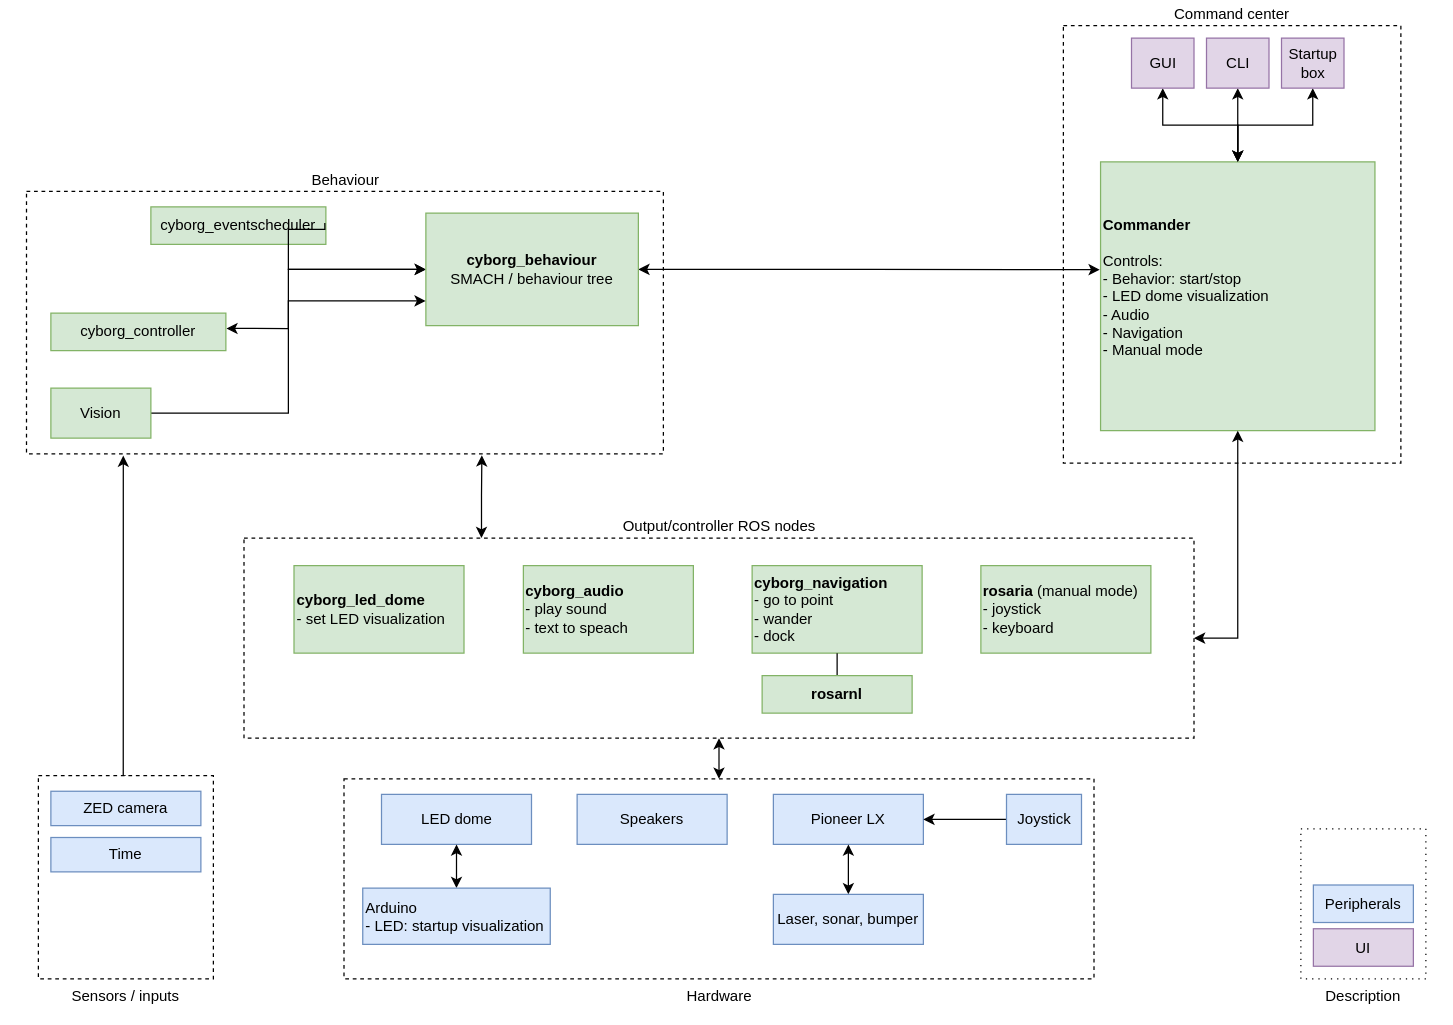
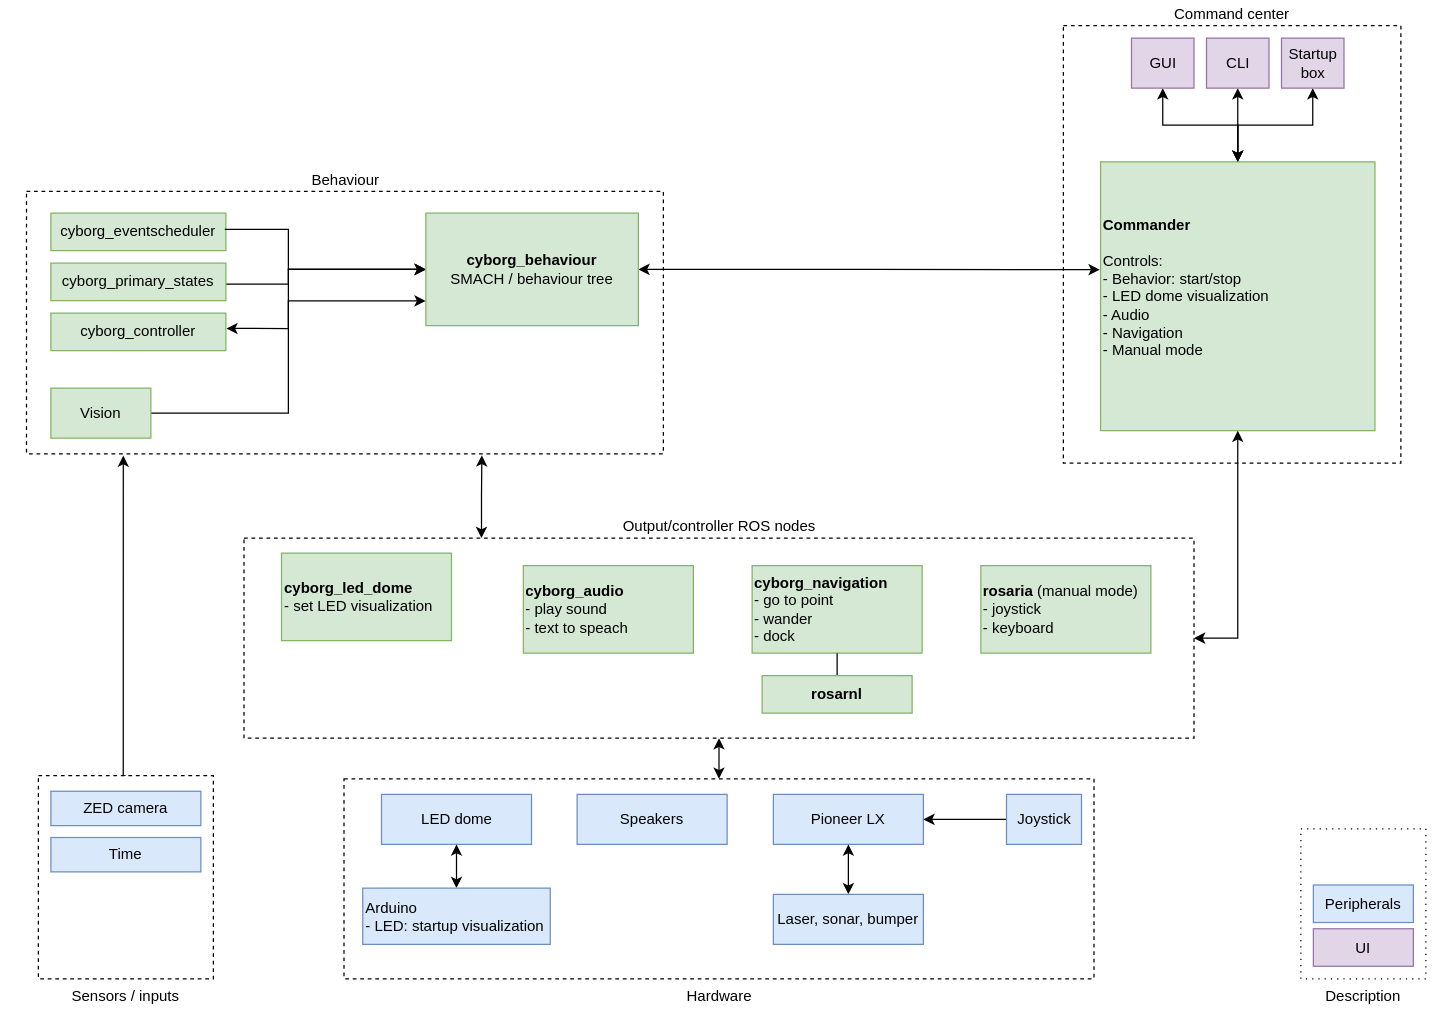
node "cyborg_eventscheduler": moved (238, 226) -> (138, 232)
node "cyborg_primary_states": added
edge "cyborg_primary_states" -> "cyborg_behaviour SMACH / behaviour tree": added
node "cyborg_led_dome - set LED visualization": moved (379, 609) -> (366, 597)
